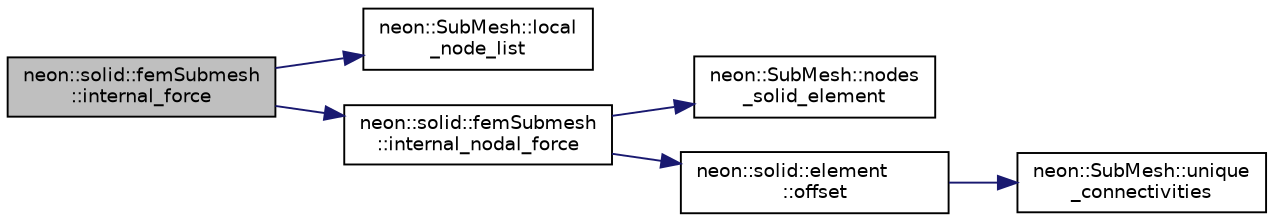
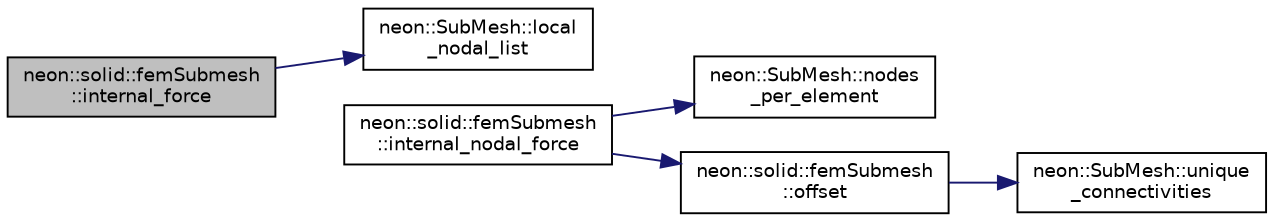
node "neon::SubMesh::local _node_list": label "neon::SubMesh::local _node_list" -> "neon::SubMesh::local _nodal_list"
node "neon::SubMesh::nodes _solid_element": label "neon::SubMesh::nodes _solid_element" -> "neon::SubMesh::nodes _per_element"
edge "neon::solid::femSubmesh ::internal_force" -> "neon::solid::femSubmesh ::internal_nodal_force": removed
node "neon::solid::element ::offset": label "neon::solid::element ::offset" -> "neon::solid::femSubmesh ::offset"
